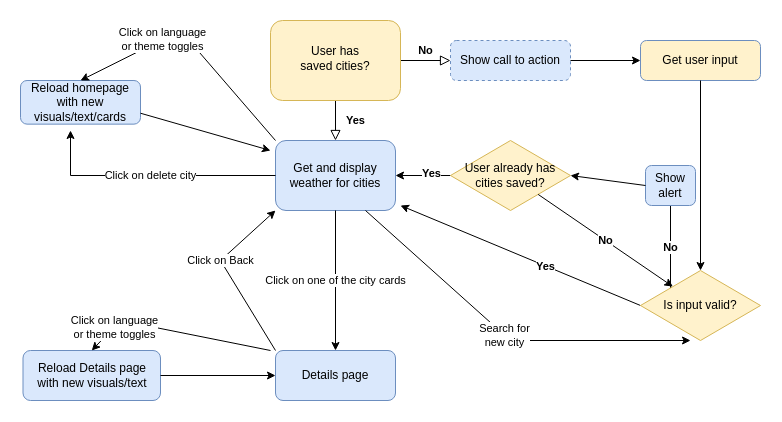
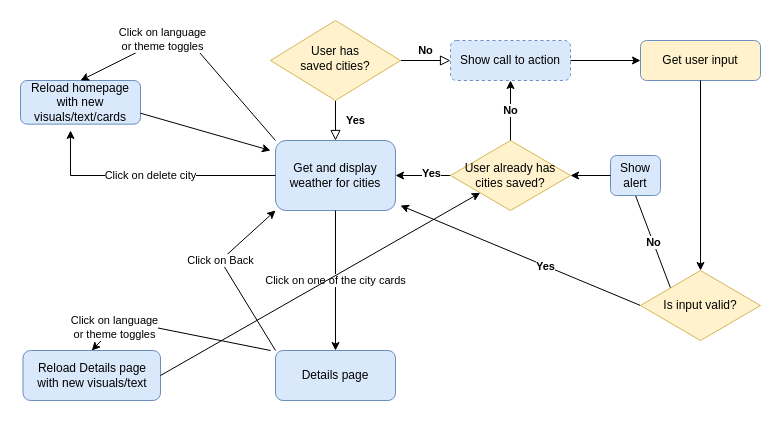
node "User has saved cities?": shape rounded rectangle -> diamond
node "Show alert": moved (671, 186) -> (636, 176)
edge "User already has cities saved?" -> "Is input valid?": now "User already has cities saved?" -> "Show call to action"
edge "Get and display weather for cities" -> "Is input valid?": removed, label "Search for new city"
edge "Reload Details page with new visuals/text" -> "Details page": now "Reload Details page with new visuals/text" -> "User already has cities saved?"
